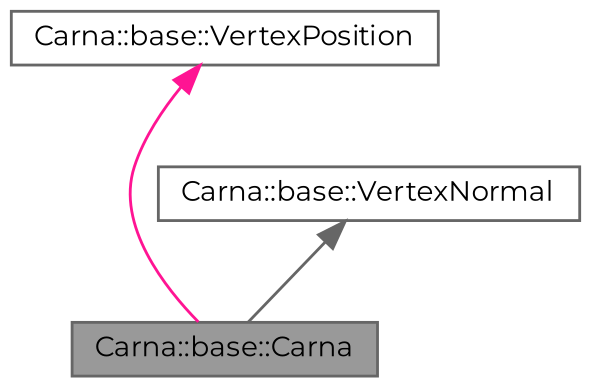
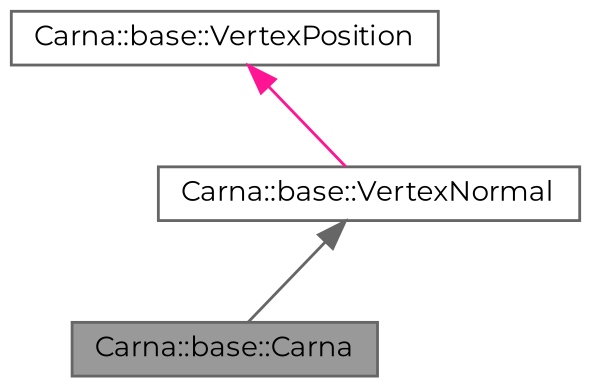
edge "Carna::base::Carna" -> "Carna::base::VertexPosition": now "Carna::base::VertexNormal" -> "Carna::base::VertexPosition"
